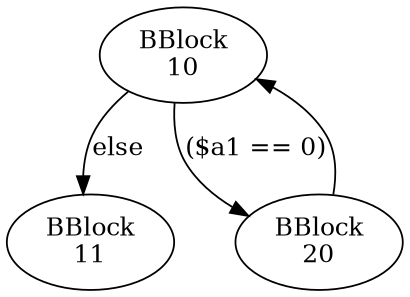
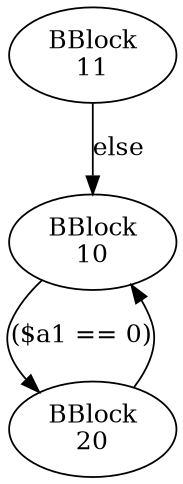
edge "BBlock 10" -> "BBlock 11": reversed
